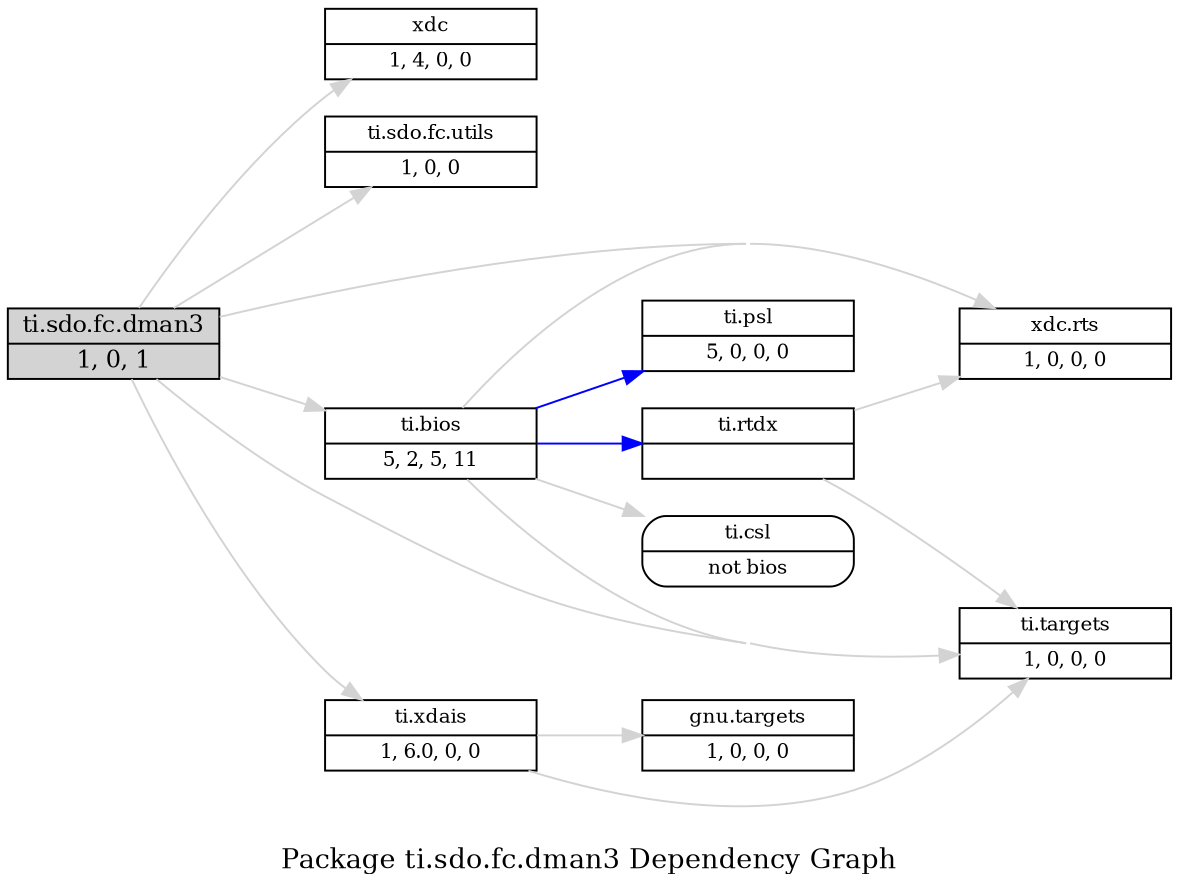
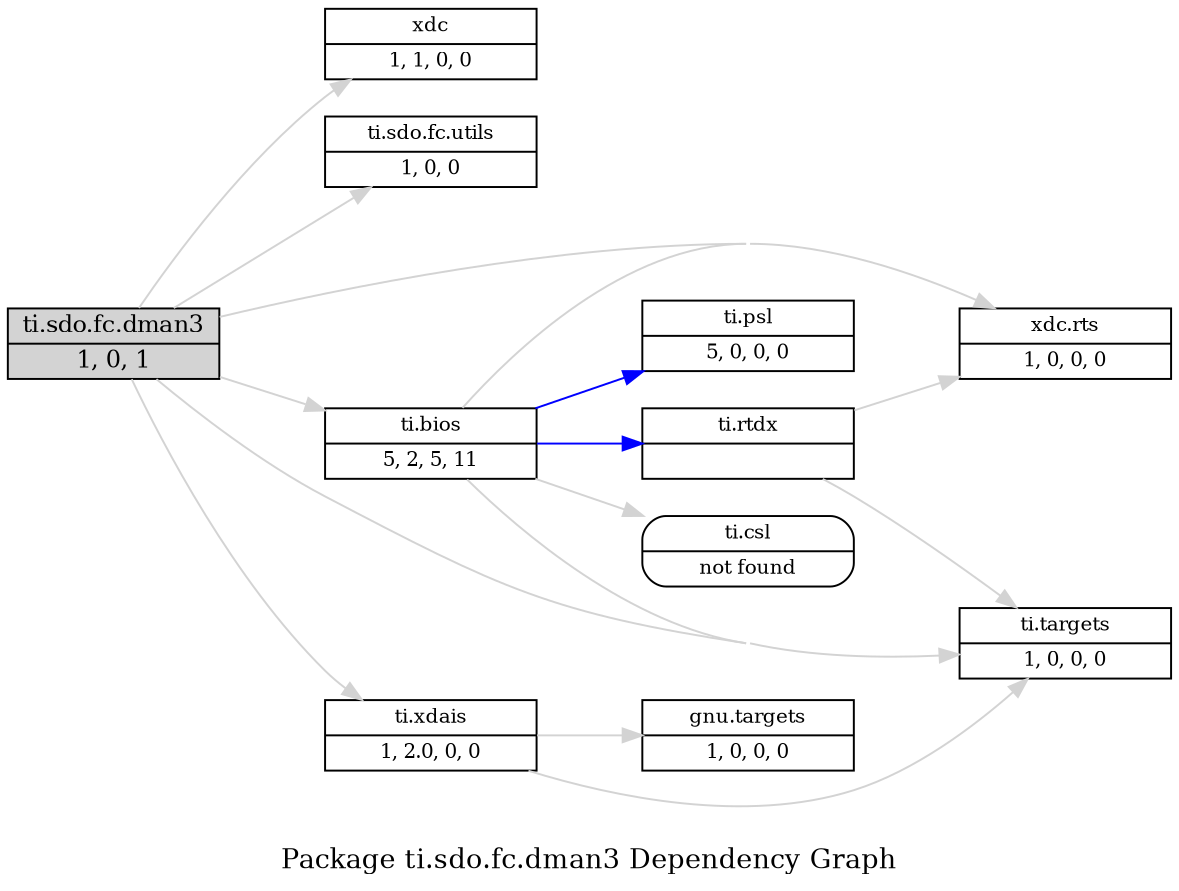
node "xdc": text "1, 4, 0, 0" -> "1, 1, 0, 0"
node "ti.csl": text "not bios" -> "not found"
node "ti.xdais": text "1, 6.0, 0, 0" -> "1, 2.0, 0, 0"
